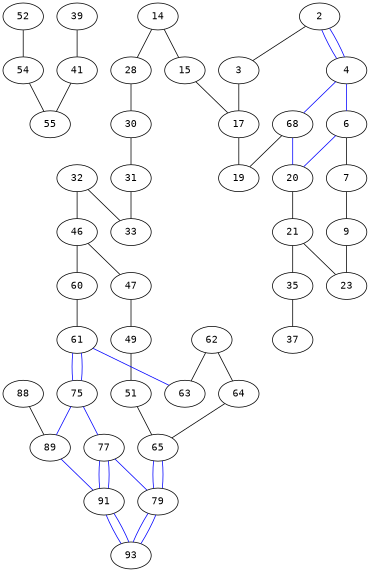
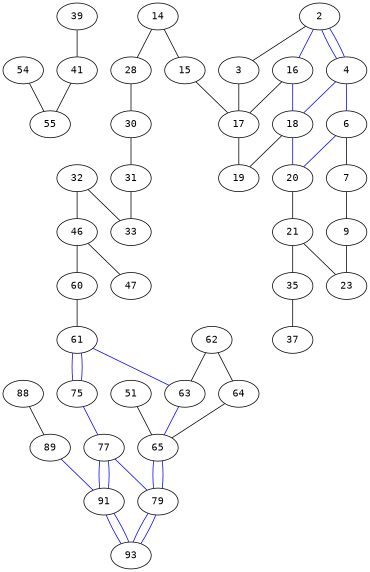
node "52": removed
node "16": added
node "68": label "68" -> "18"
node "49": removed
edge "75" -- "89": removed
edge "63" -- "65": added
